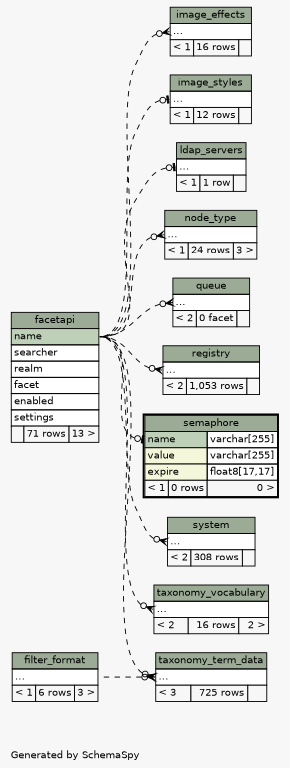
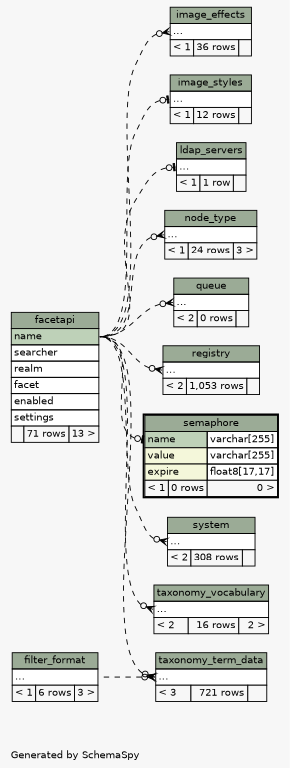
node "image_effects": text "16 rows" -> "36 rows"
node "queue": text "0 facet" -> "0 rows"
node "taxonomy_term_data": text "725 rows" -> "721 rows"
